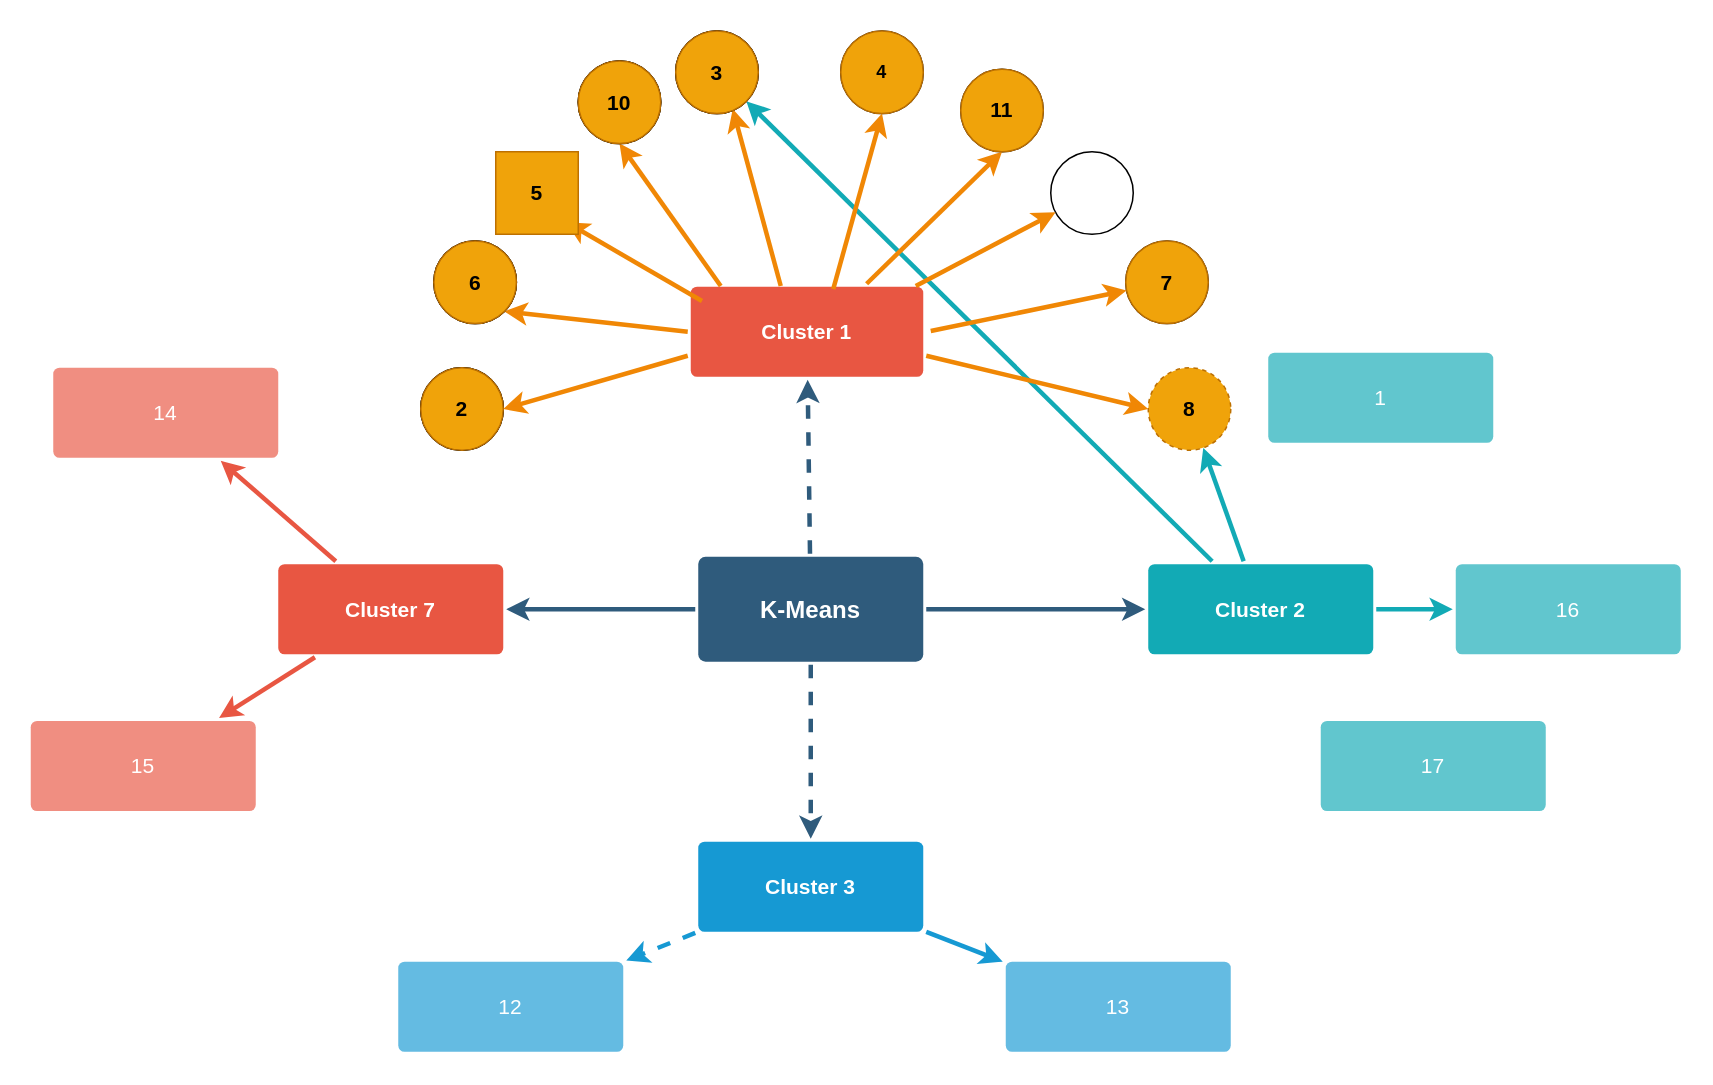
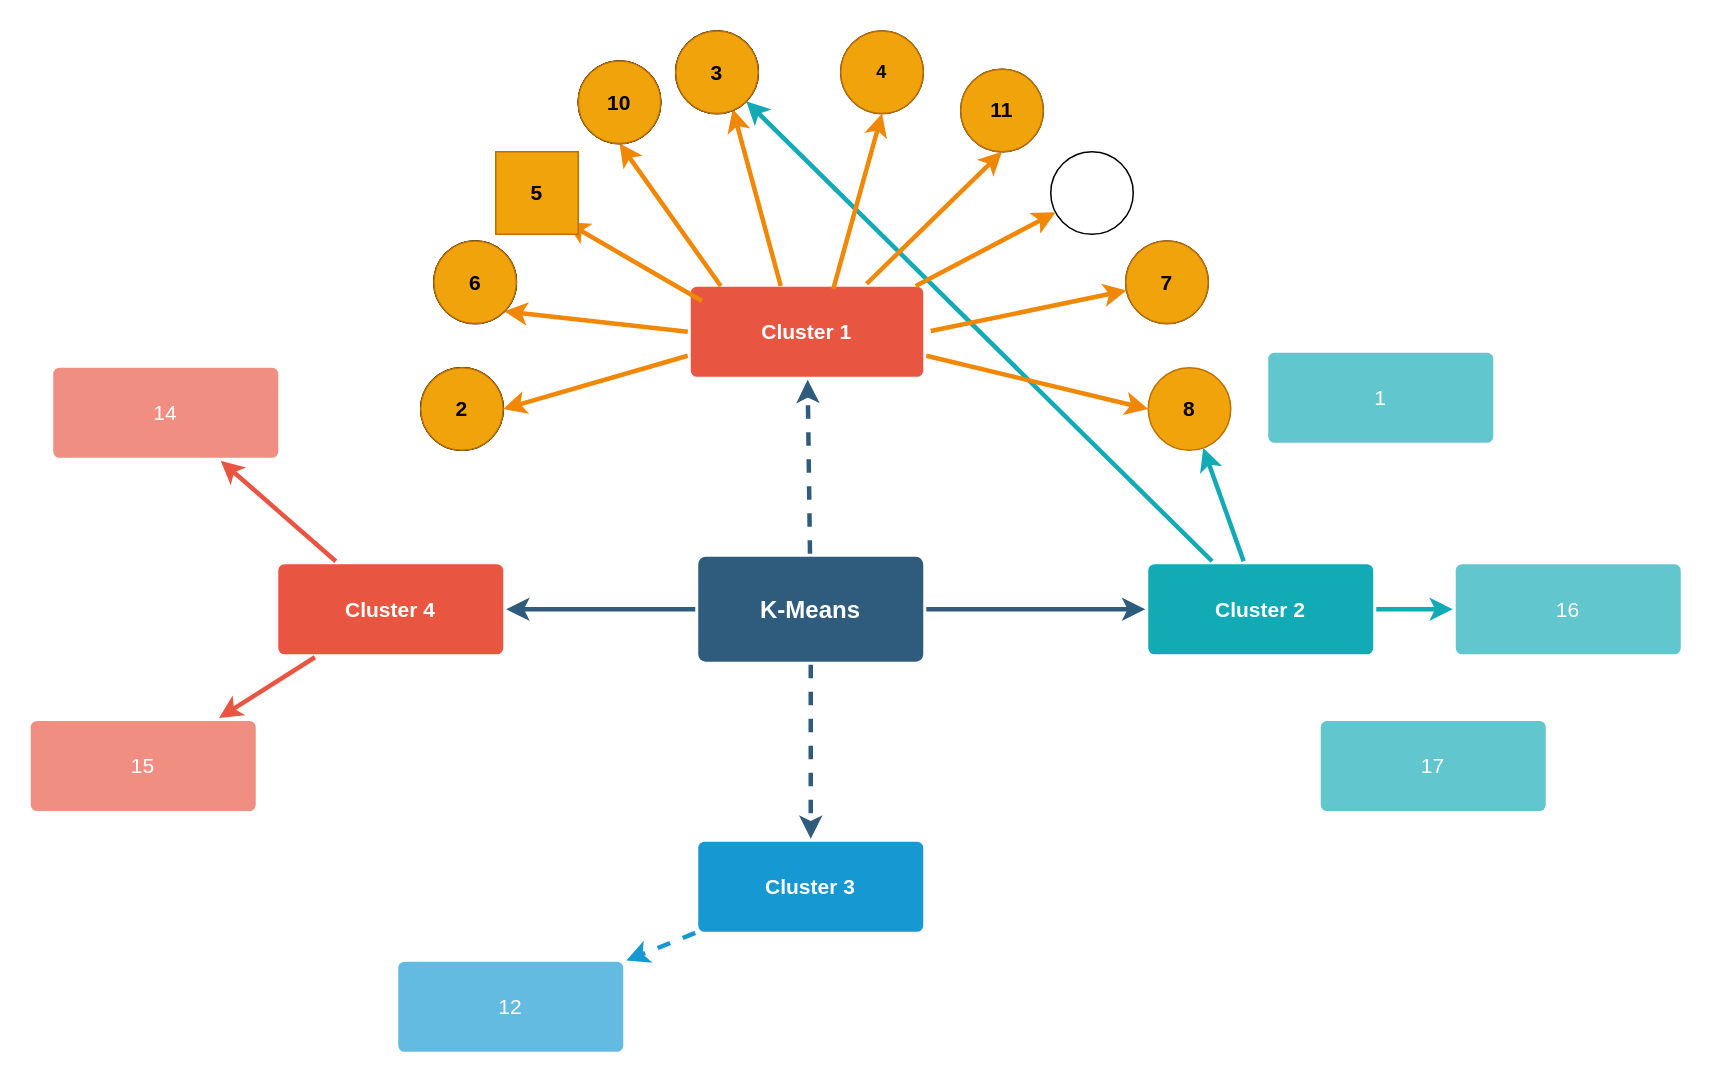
node "8": style dashed -> solid
node "Cluster 7": label "Cluster 7" -> "Cluster 4"
edge "Cluster 3" -> "13": removed
node "13": removed
